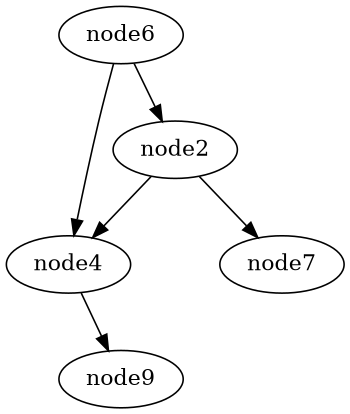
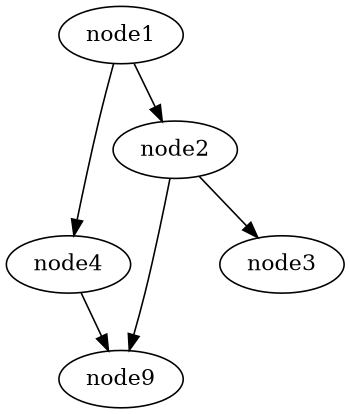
node "node6": label "node6" -> "node1"
edge "node2" -> "node4": now "node2" -> "node9"
node "node7": label "node7" -> "node3"
